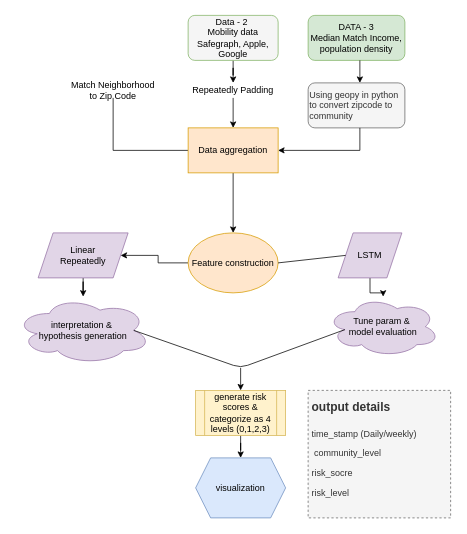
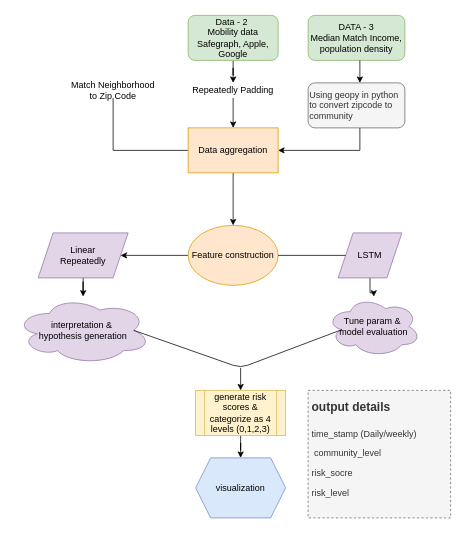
node "Data - 2 Mobility data Safegraph, Apple, Google": fillcolor #f5f5f5 -> #d5e8d4
node "Feature construction": moved (233, 263) -> (233, 255)
node "Tune param & model evaluation": size 113x60 -> 94x60
